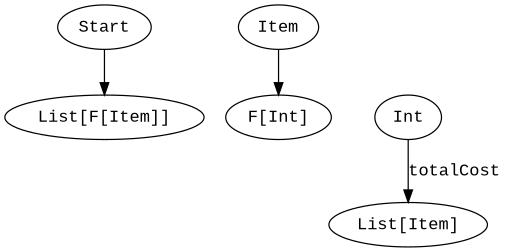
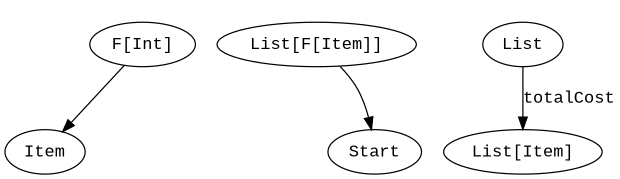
edge "Start" -> "List[F[Item]]": reversed
edge "Item" -> "F[Int]": reversed
node "Int": label "Int" -> "List"
